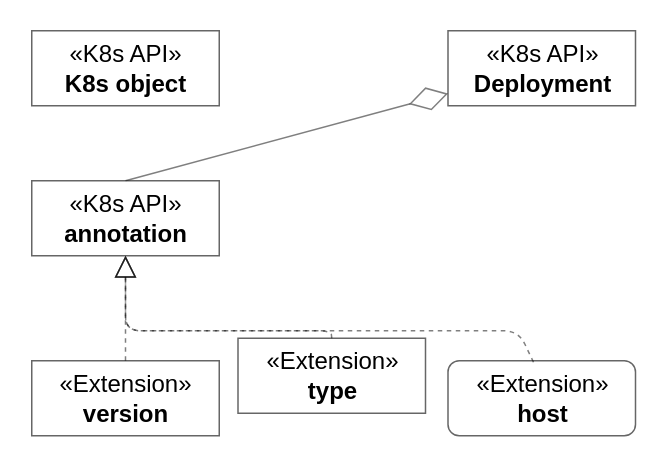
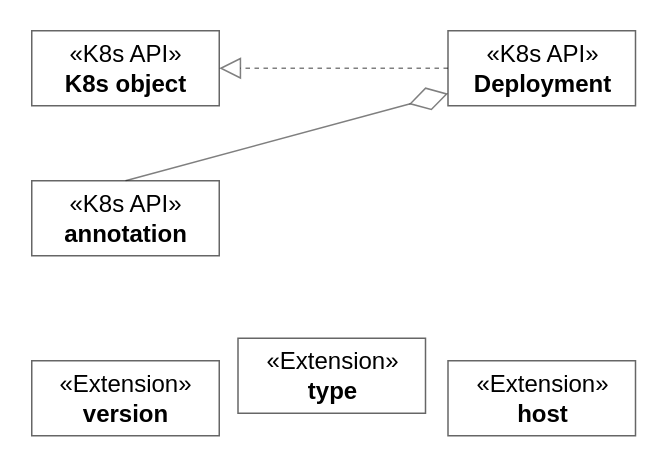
edge "«K8s API» Deployment" -> "«K8s API» K8s object": added
edge "«Extension» host" -> "«K8s API» annotation": removed
edge "«Extension» type" -> "«K8s API» annotation": removed
edge "«Extension» version" -> "«K8s API» annotation": removed
node "«Extension» host": shape rounded rectangle -> rectangle
